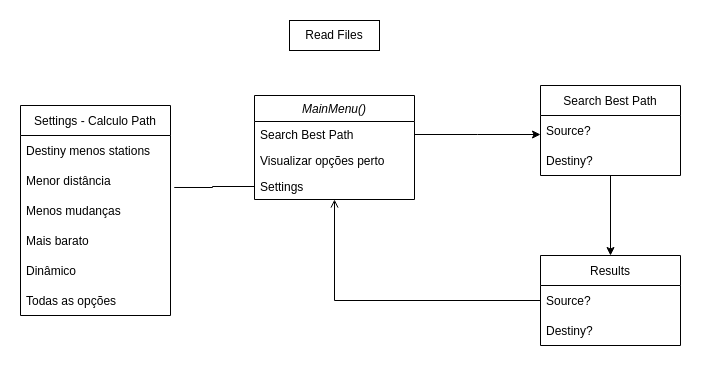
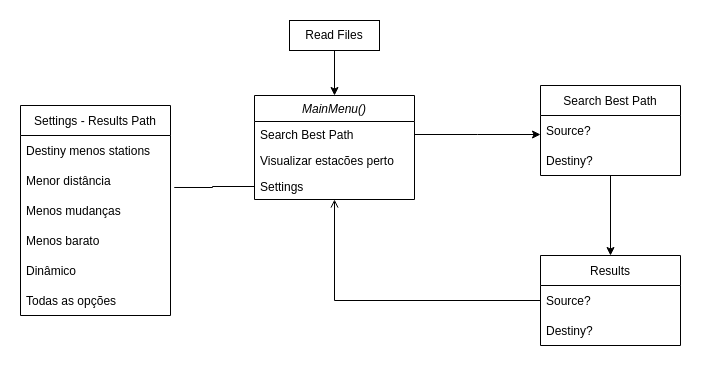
edge "Read Files" -> "MainMenu()": added
node "Settings - Calculo Path": label "Settings - Calculo Path" -> "Settings - Results Path"
node "Visualizar opções perto": label "Visualizar opções perto" -> "Visualizar estacões perto"
node "Mais barato": label "Mais barato" -> "Menos barato"
